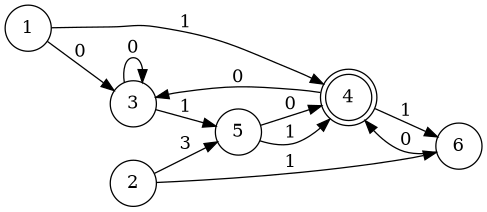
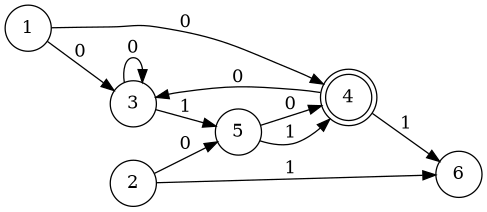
edge "1" -> "4": label "1" -> "0"
edge "2" -> "5": label "3" -> "0"
edge "6" -> "4": removed, label "0"
